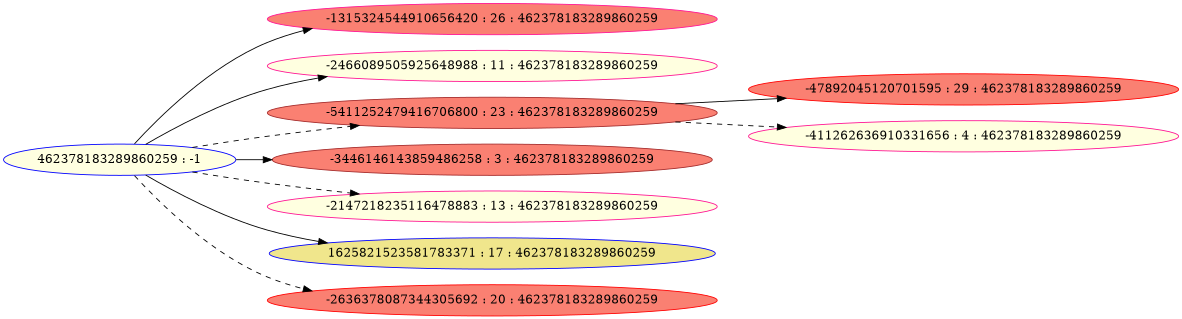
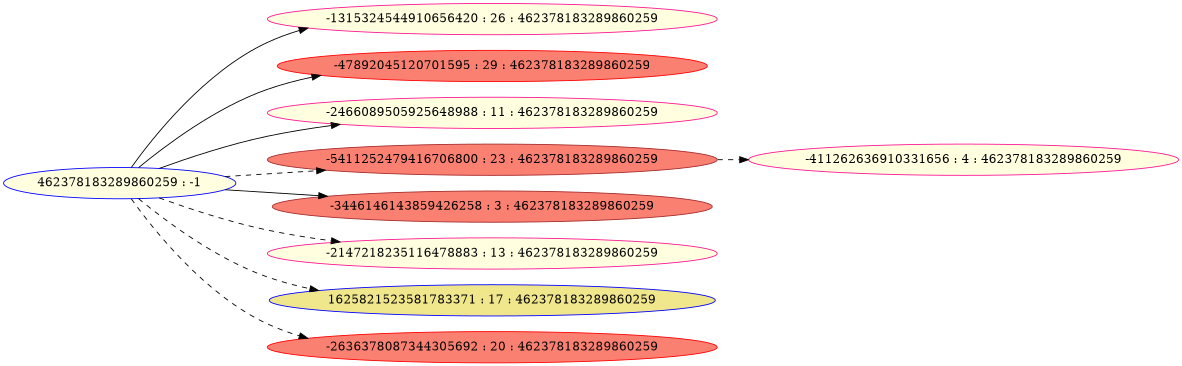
node "-1315324544910656420 : 26 : 462378183289860259": fillcolor salmon -> lightyellow
edge "-5411252479416706800 : 23 : 462378183289860259" -> "-47892045120701595 : 29 : 462378183289860259": now "462378183289860259 : -1" -> "-47892045120701595 : 29 : 462378183289860259"
node "-3446146143859486258 : 3 : 462378183289860259": label "-3446146143859486258 : 3 : 462378183289860259" -> "-3446146143859426258 : 3 : 462378183289860259"
edge "462378183289860259 : -1" -> "1625821523581783371 : 17 : 462378183289860259": style solid -> dashed
